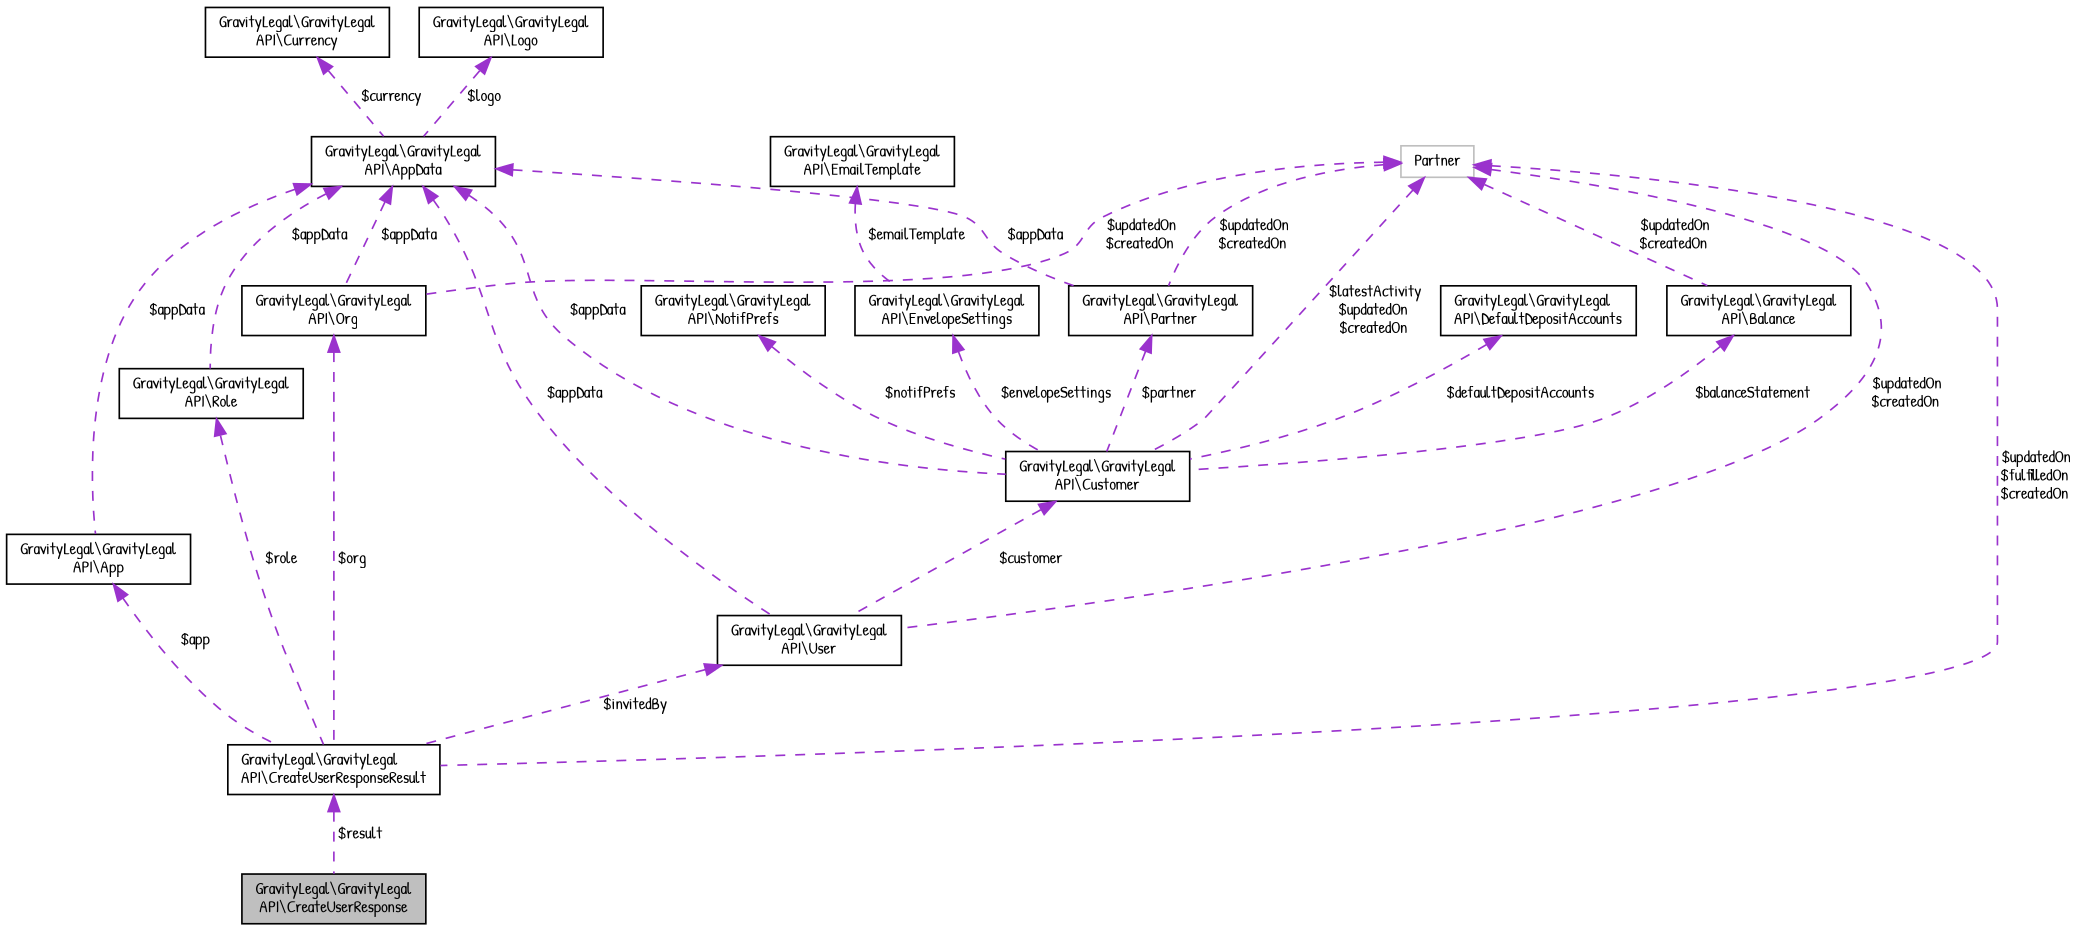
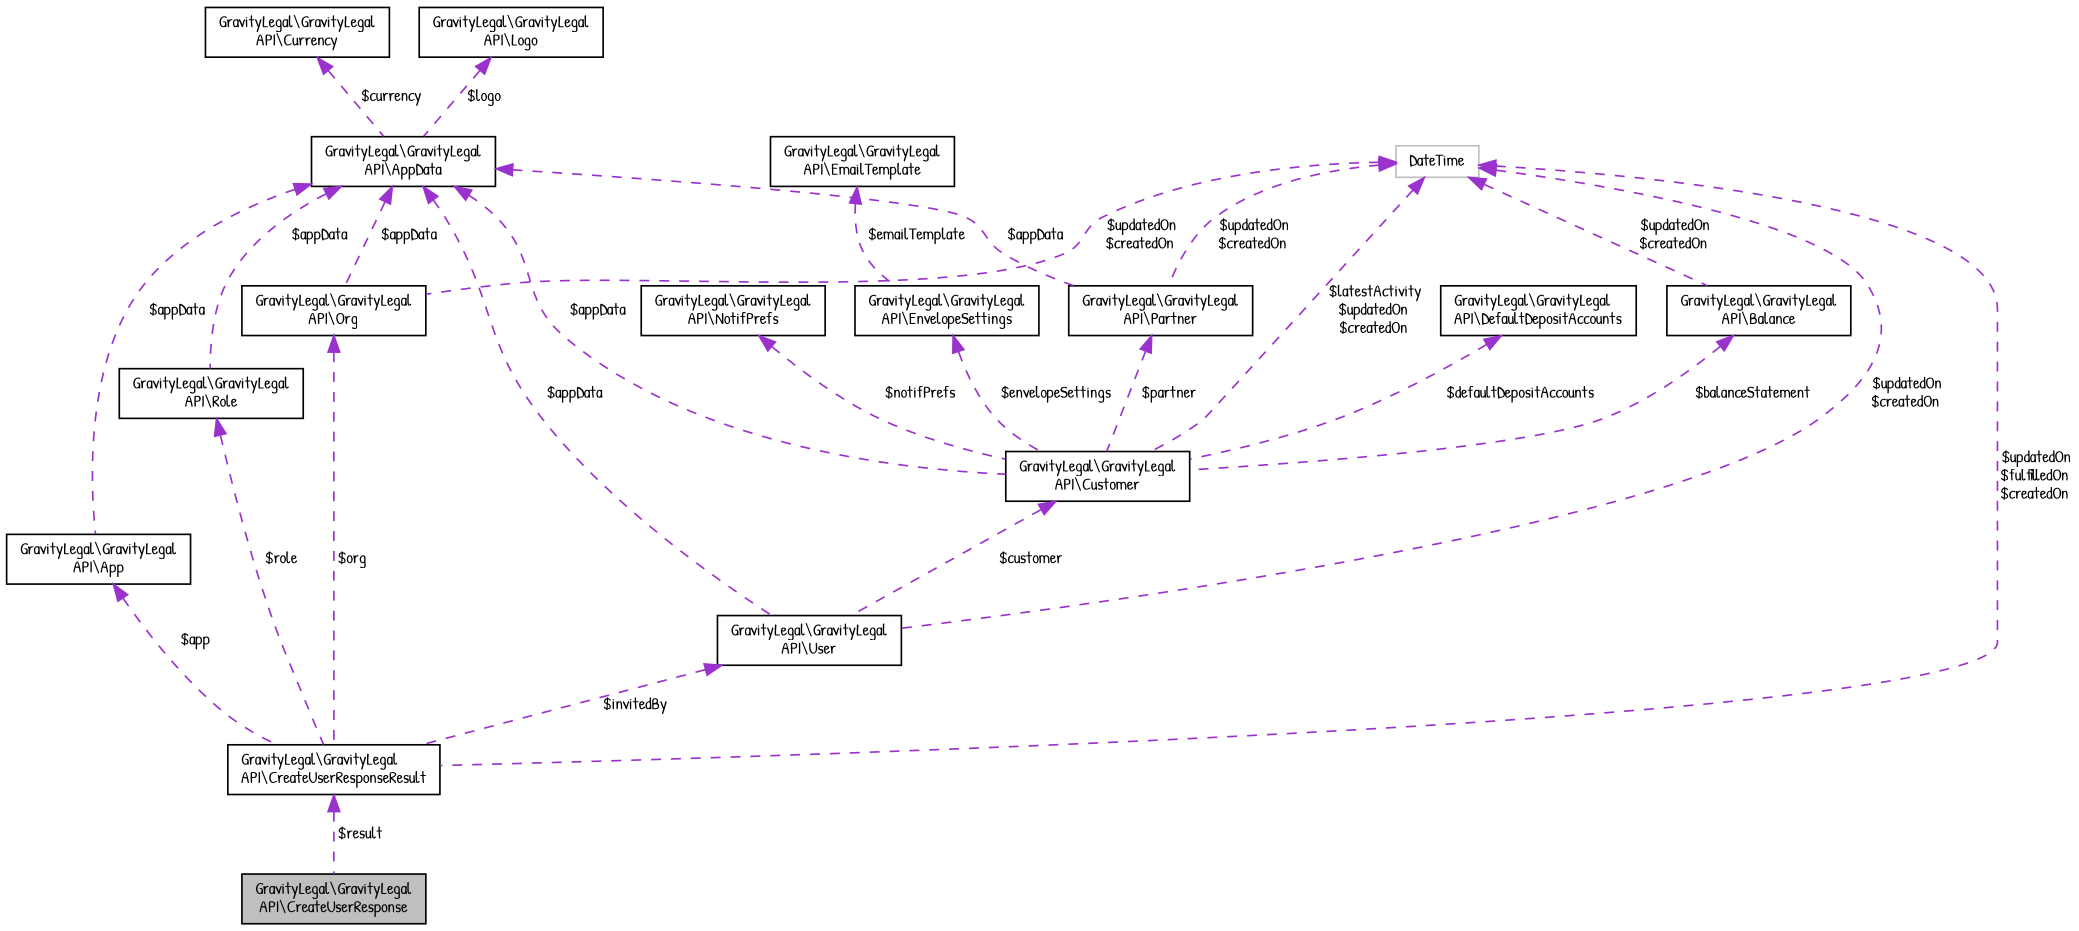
node "Partner": label "Partner" -> "DateTime"
